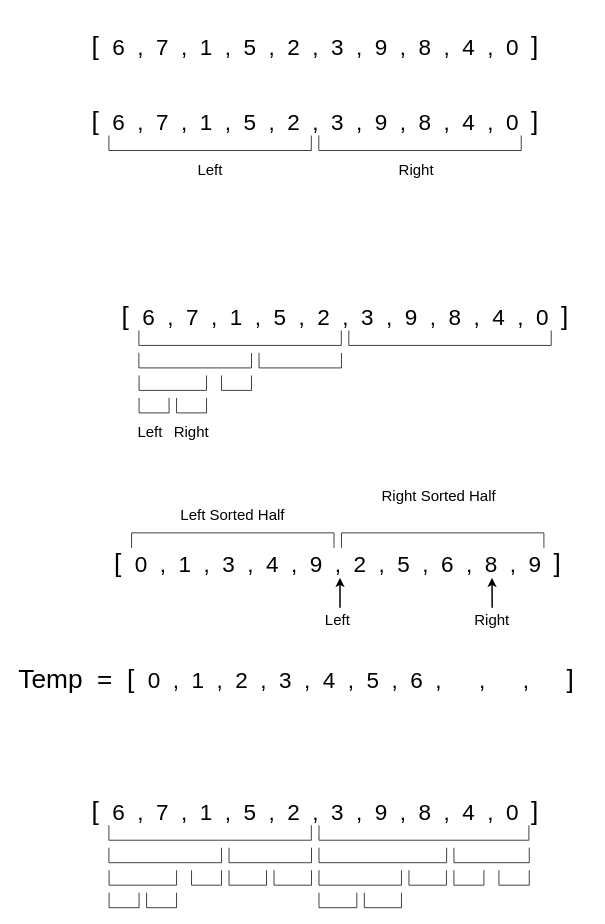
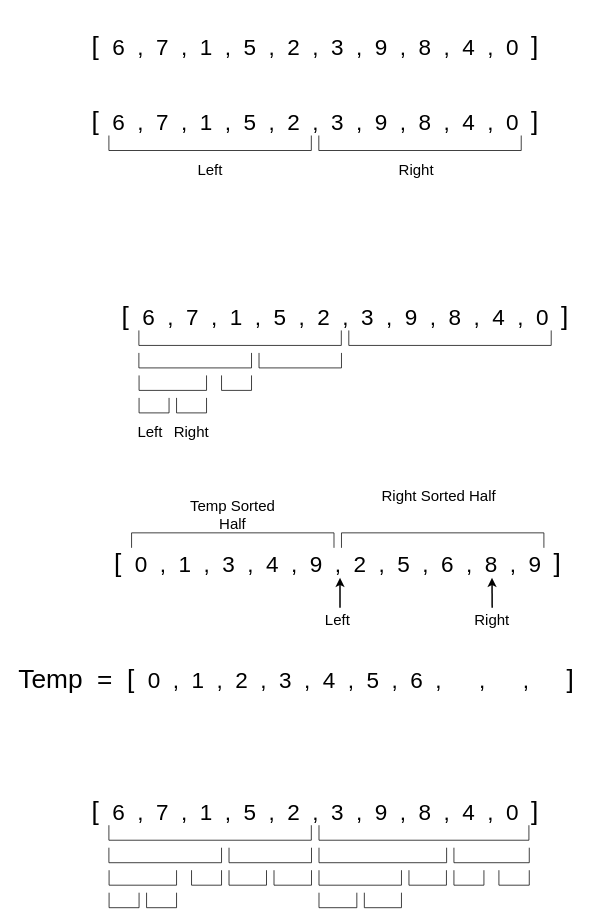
node "Left Sorted Half": label "Left Sorted Half" -> "Temp Sorted Half"
